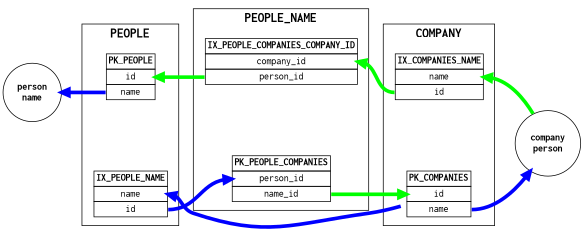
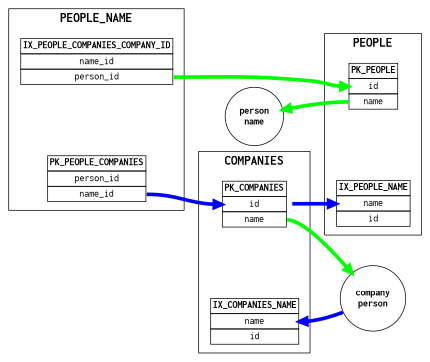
cluster "COMPANY": label "COMPANY" -> "COMPANIES"
node "IX_PEOPLE_COMPANIES_COMPANY_ID": text "company_id" -> "name_id"
edge "IX_COMPANIES_NAME" -> "IX_PEOPLE_COMPANIES_COMPANY_ID": removed
edge "PK_PEOPLE" -> "person name": color blue -> green
edge "company person" -> "IX_COMPANIES_NAME": color green -> blue
edge "PK_PEOPLE_COMPANIES" -> "PK_COMPANIES": color green -> blue
edge "IX_PEOPLE_NAME" -> "PK_PEOPLE_COMPANIES": removed
edge "PK_COMPANIES" -> "company person": color blue -> green
